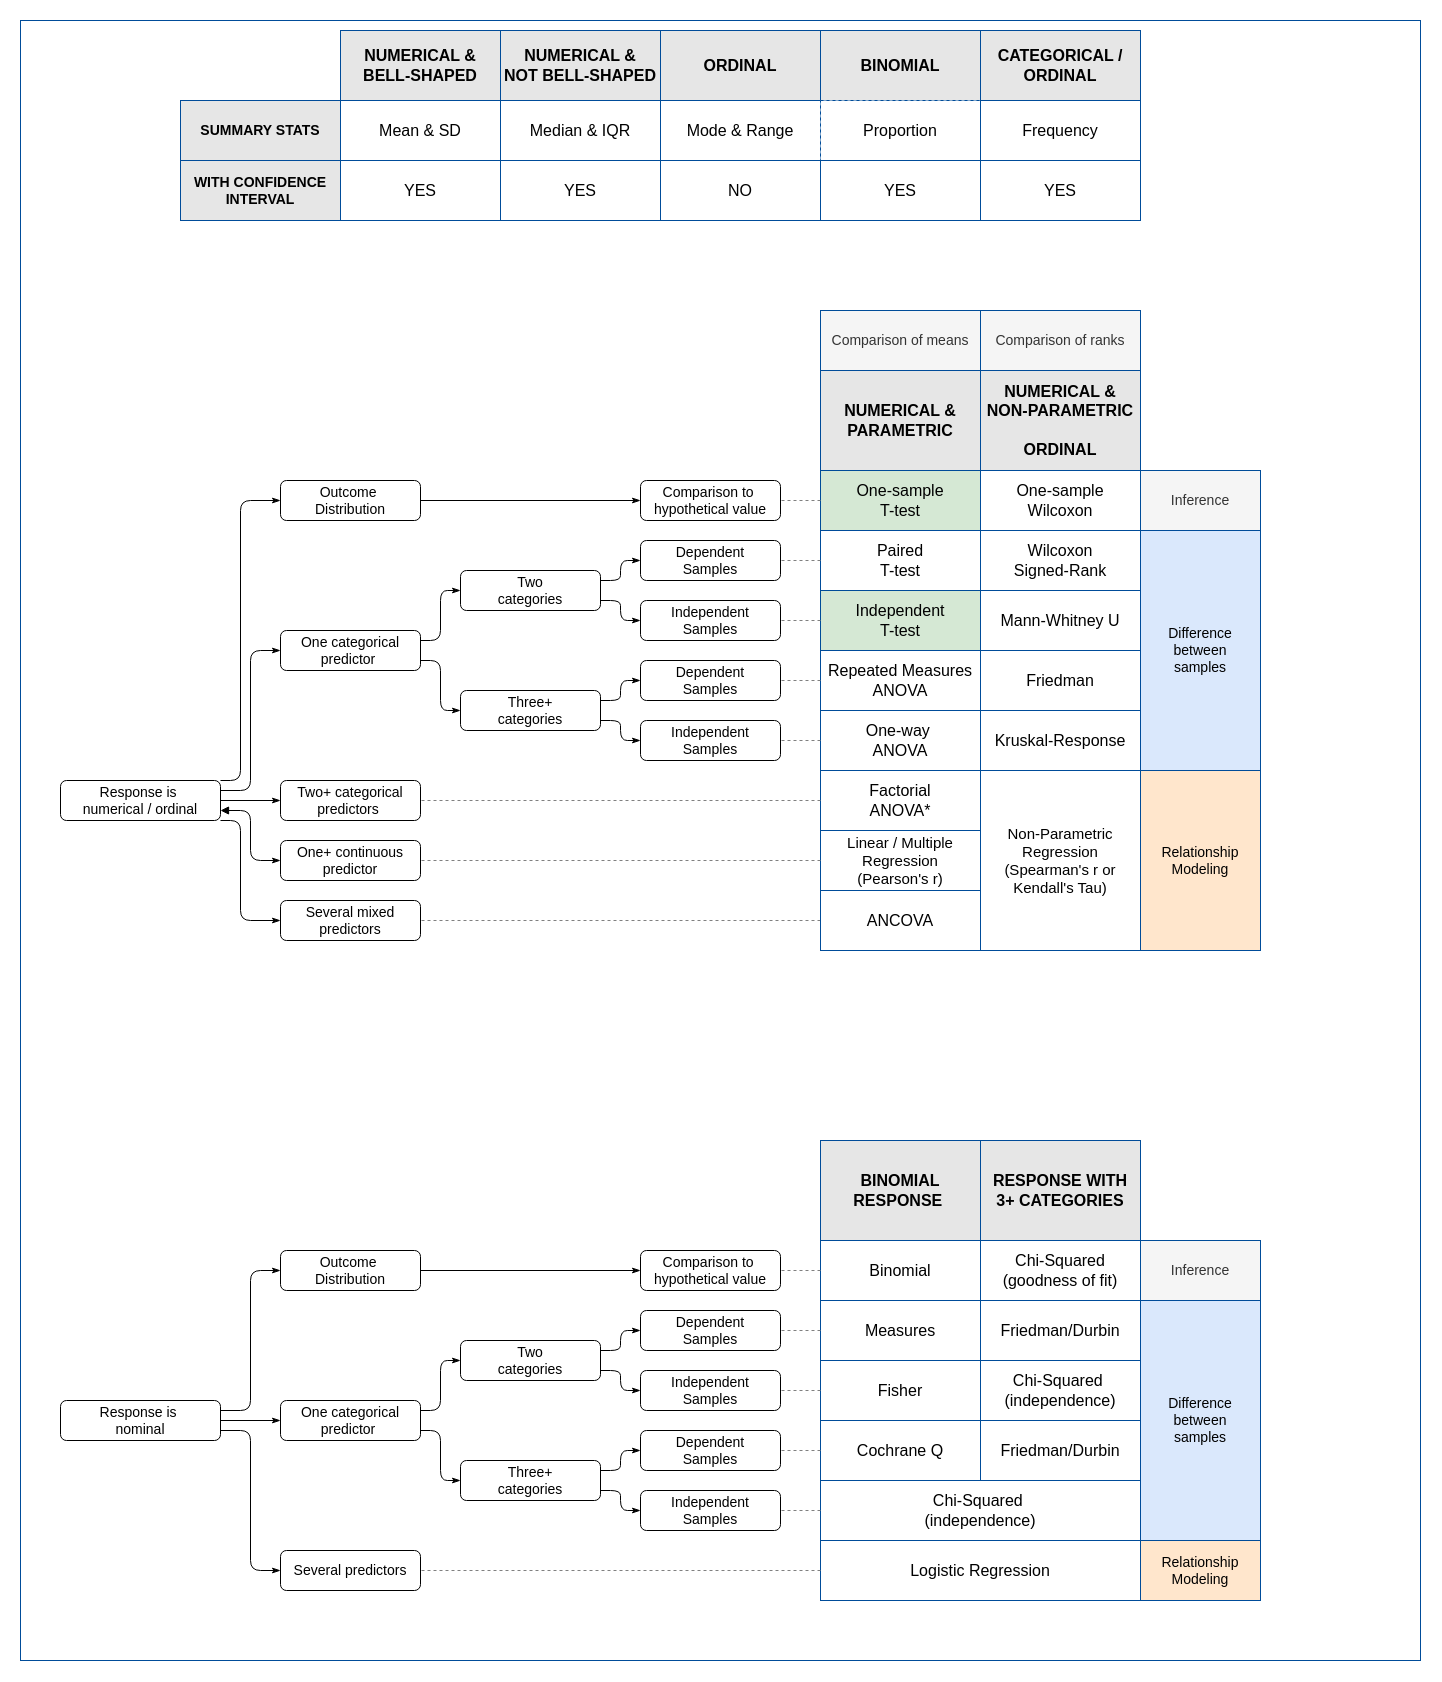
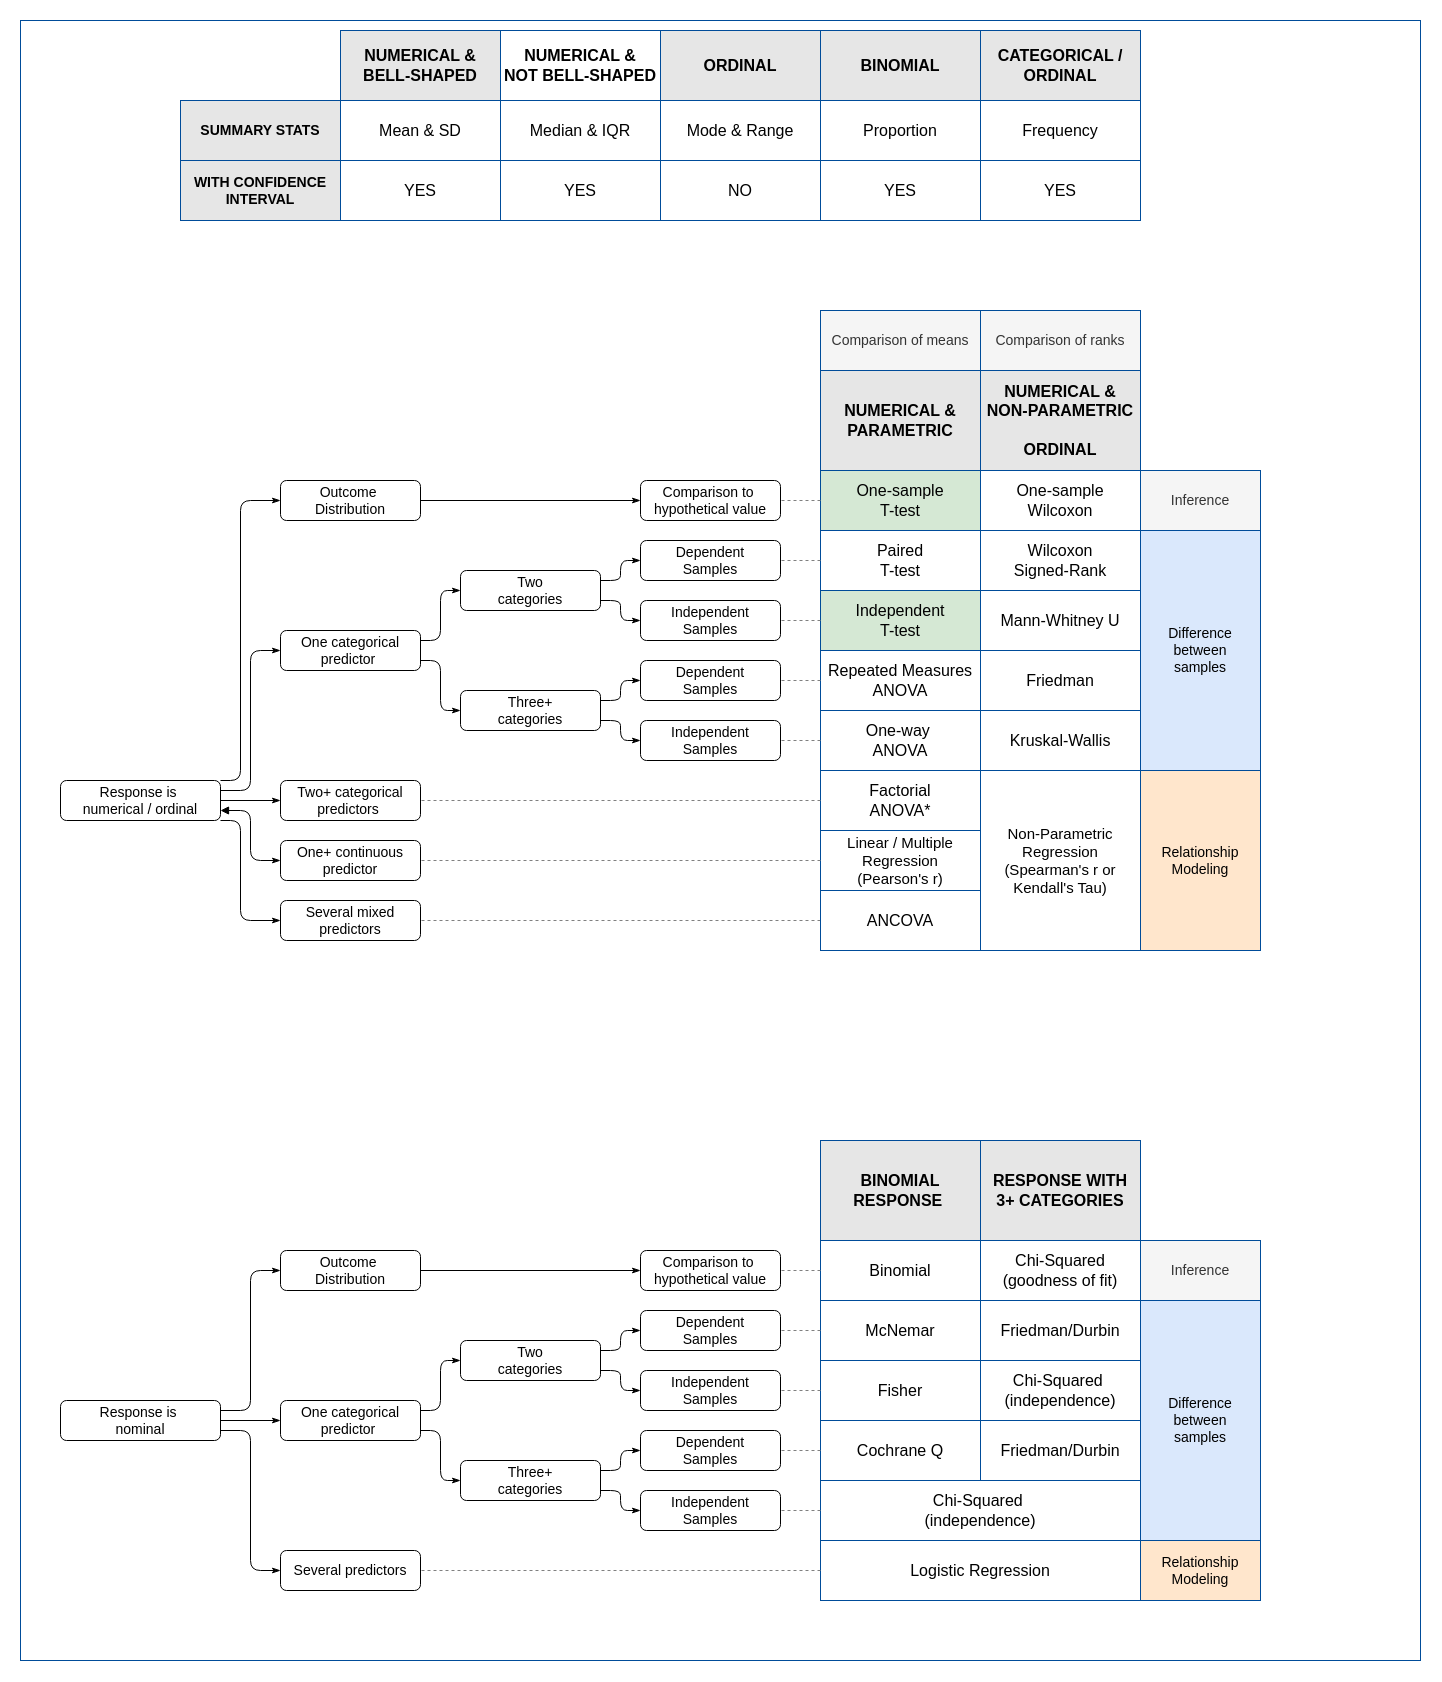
node "NUMERICAL & NOT BELL-SHAPED": fillcolor #e6e6e6 -> #ffffff
node "Proportion": style dashed -> solid
node "Kruskal-Response": label "Kruskal-Response" -> "Kruskal-Wallis"
node "Measures": label "Measures" -> "McNemar"
